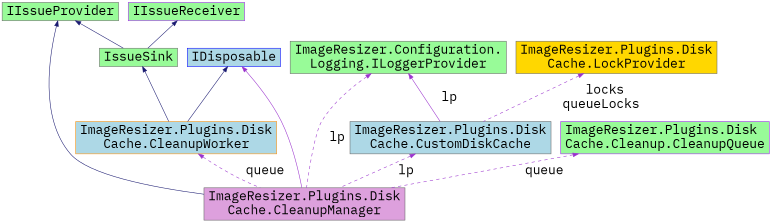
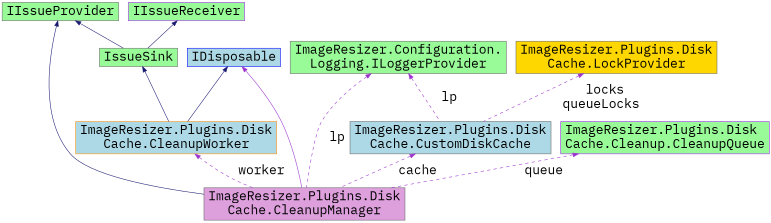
edge "ImageResizer.Plugins.Disk Cache.CustomDiskCache" -> "ImageResizer.Configuration. Logging.ILoggerProvider": style solid -> dashed
edge "ImageResizer.Plugins.Disk Cache.CleanupManager" -> "ImageResizer.Plugins.Disk Cache.CleanupWorker": label " queue" -> " worker"
edge "ImageResizer.Plugins.Disk Cache.CleanupManager" -> "ImageResizer.Plugins.Disk Cache.CustomDiskCache": label " lp" -> " cache"
